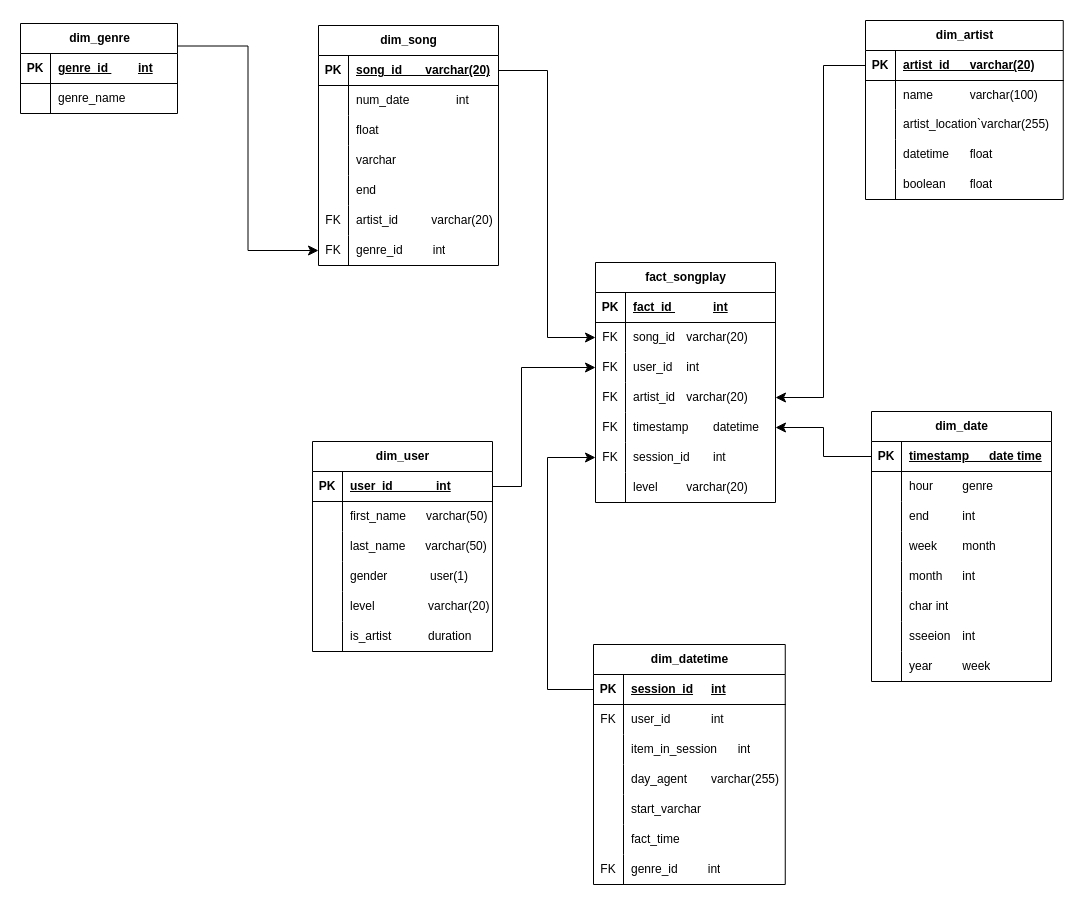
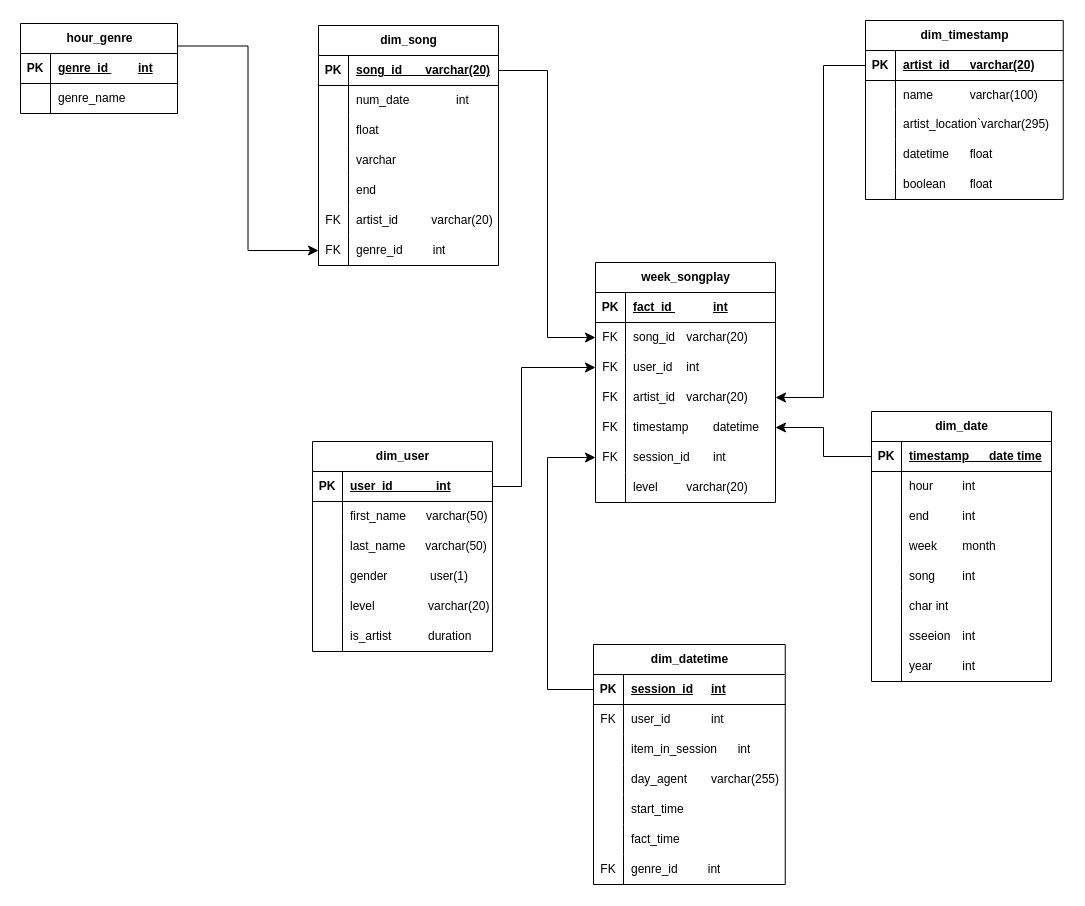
node "dim_artist": label "dim_artist" -> "dim_timestamp"
node "dim_genre": label "dim_genre" -> "hour_genre"
node "artist_location`varchar(255)": label "artist_location`varchar(255)" -> "artist_location`varchar(295)"
node "fact_songplay": label "fact_songplay" -> "week_songplay"
node "hour genre": label "hour genre" -> "hour int"
node "month int": label "month int" -> "song int"
node "year week": label "year week" -> "year int"
node "start_varchar": label "start_varchar" -> "start_time"
